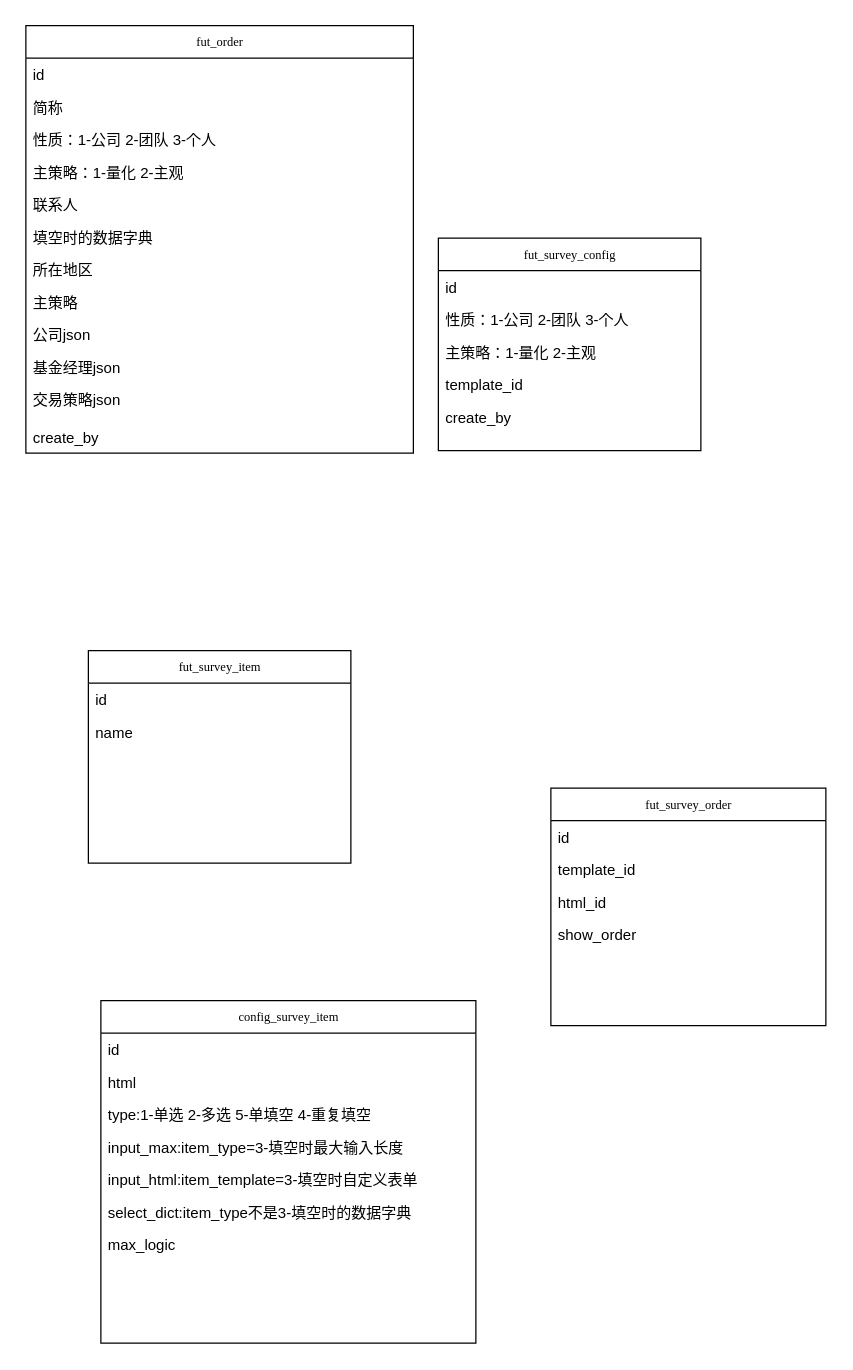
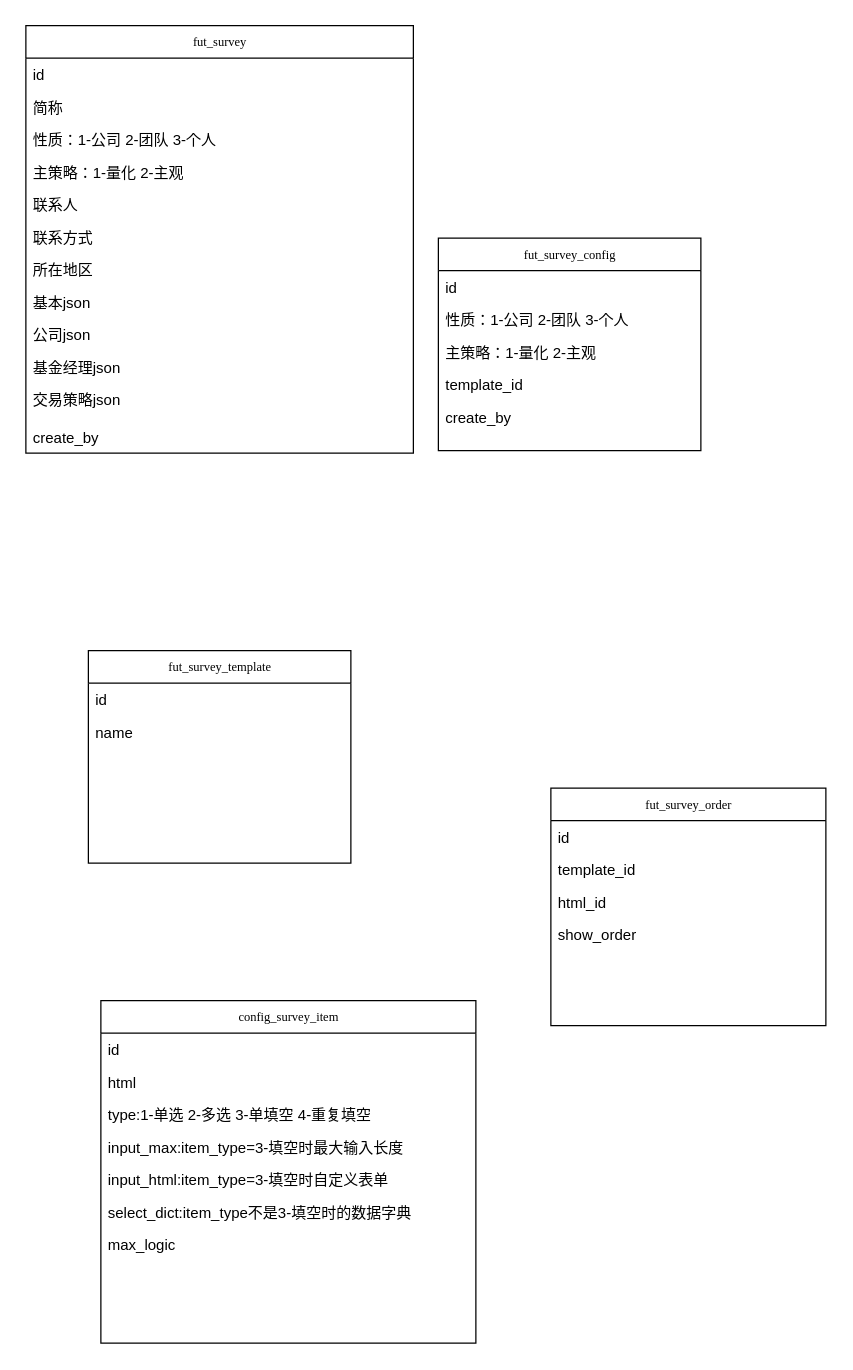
node "fut_order": label "fut_order" -> "fut_survey"
node "填空时的数据字典": label "填空时的数据字典" -> "联系方式"
node "主策略": label "主策略" -> "基本json"
node "fut_survey_item": label "fut_survey_item" -> "fut_survey_template"
node "type:1-单选 2-多选 5-单填空 4-重复填空": label "type:1-单选 2-多选 5-单填空 4-重复填空" -> "type:1-单选 2-多选 3-单填空 4-重复填空"
node "input_html:item_template=3-填空时自定义表单": label "input_html:item_template=3-填空时自定义表单" -> "input_html:item_type=3-填空时自定义表单"
